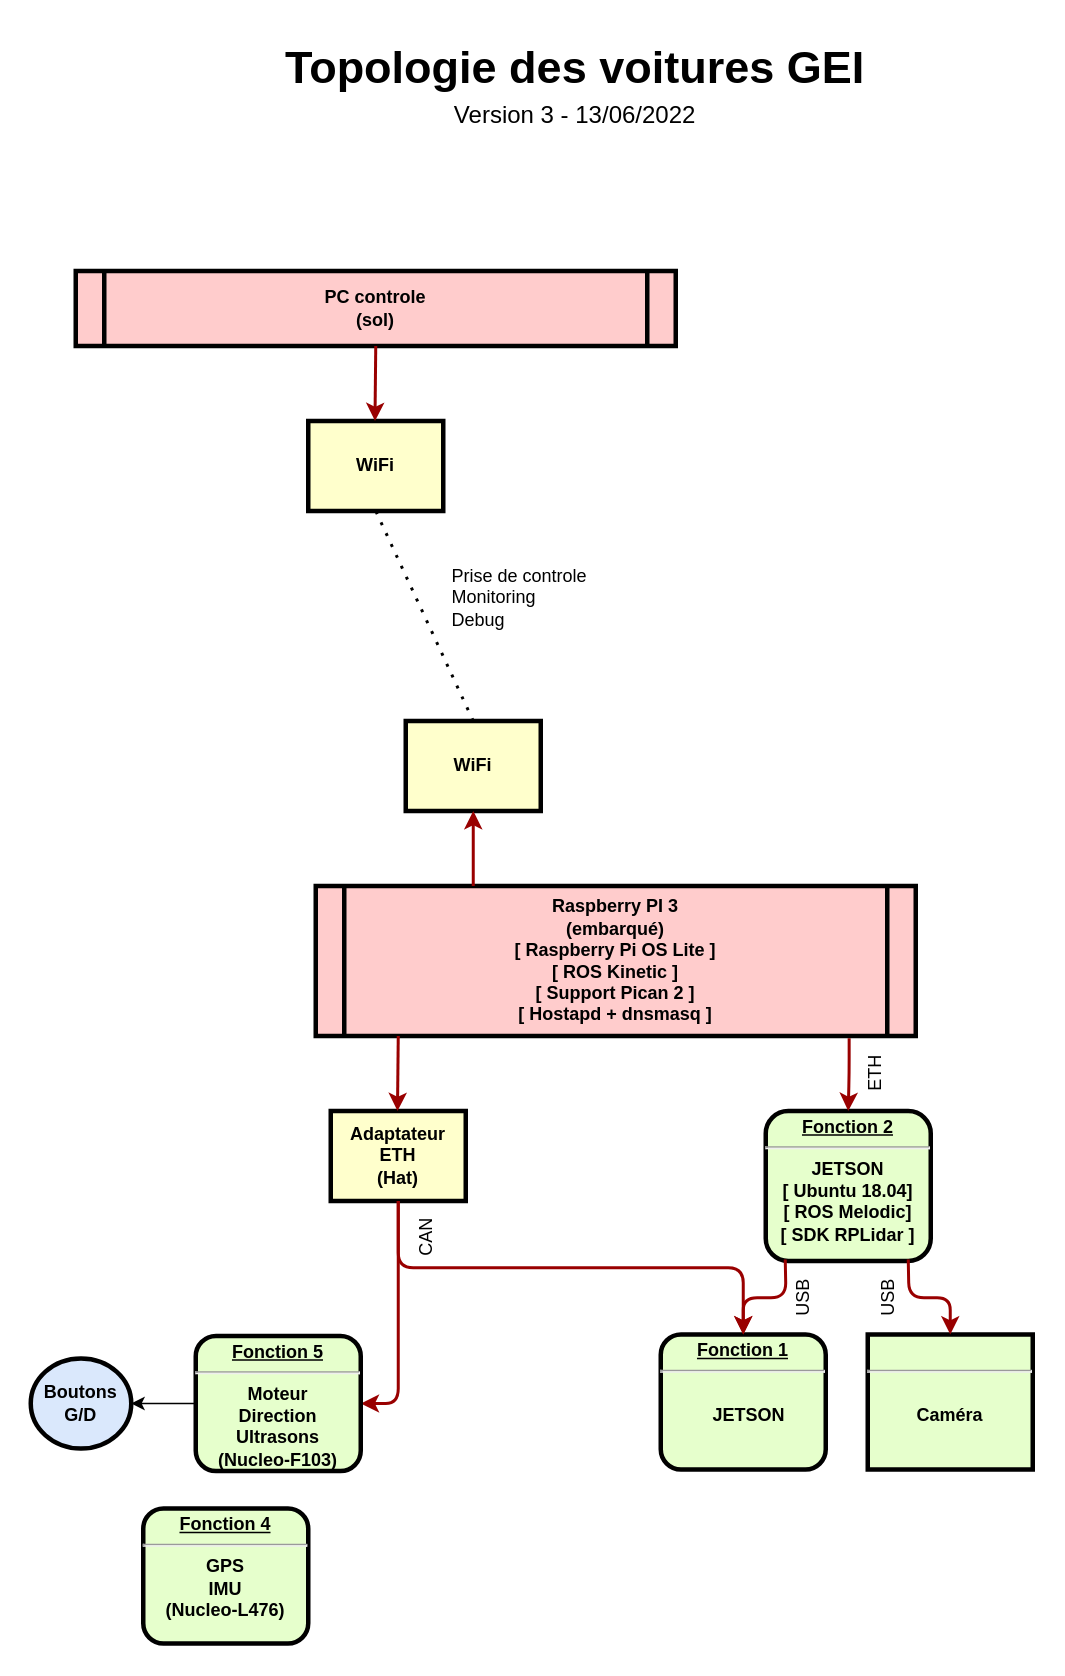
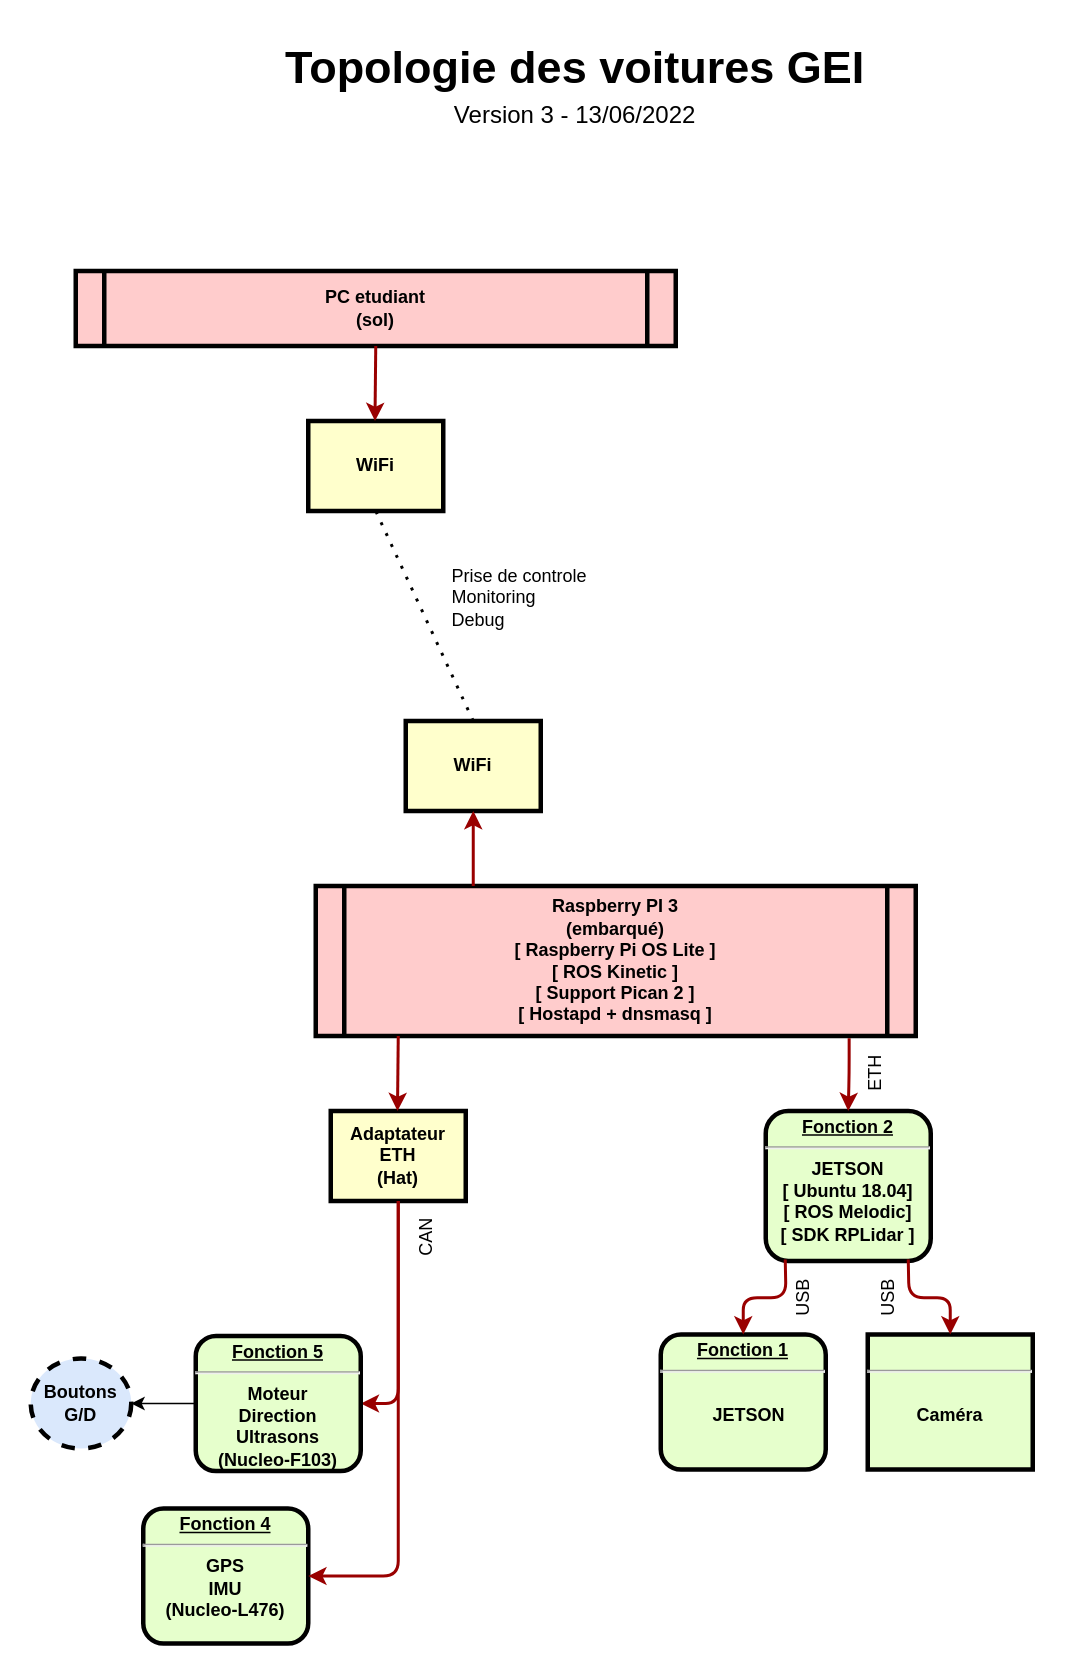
node "PC controle (sol)": label "PC controle (sol)" -> "PC etudiant (sol)"
edge "Adaptateur ETH (Hat)" -> "Fonction 1 JETSON": now "Adaptateur ETH (Hat)" -> "Fonction 4 GPS IMU (Nucleo-L476)"
node "Boutons G/D": style solid -> dashed
